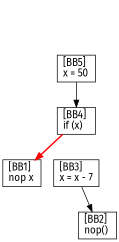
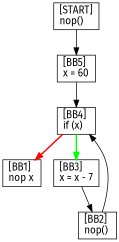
node "[START] nop()": added
node "[BB5] x = 50": label "[BB5] x = 50" -> "[BB5] x = 60"
edge "[BB4] if (x)" -> "[BB3] x = x - 7": added
edge "[BB2] nop()" -> "[BB4] if (x)": added
